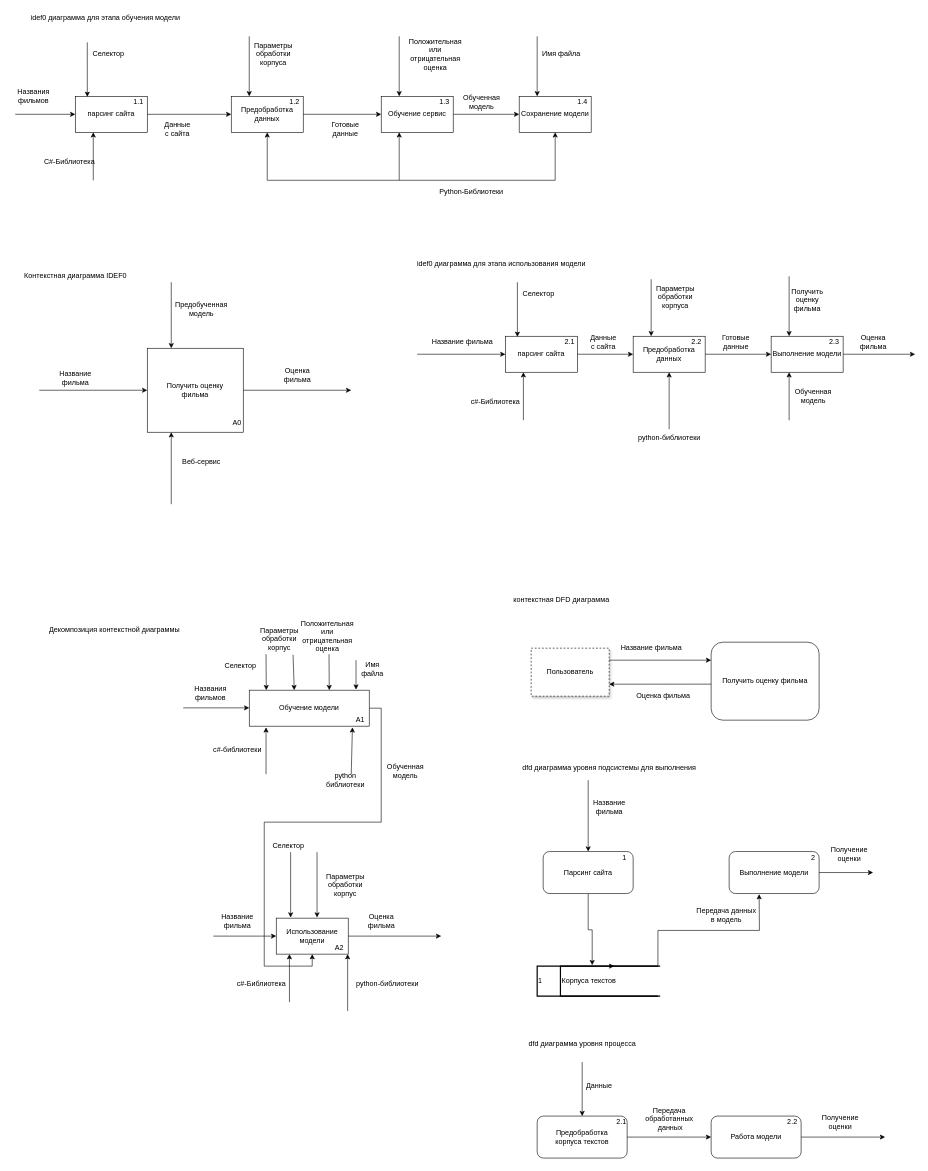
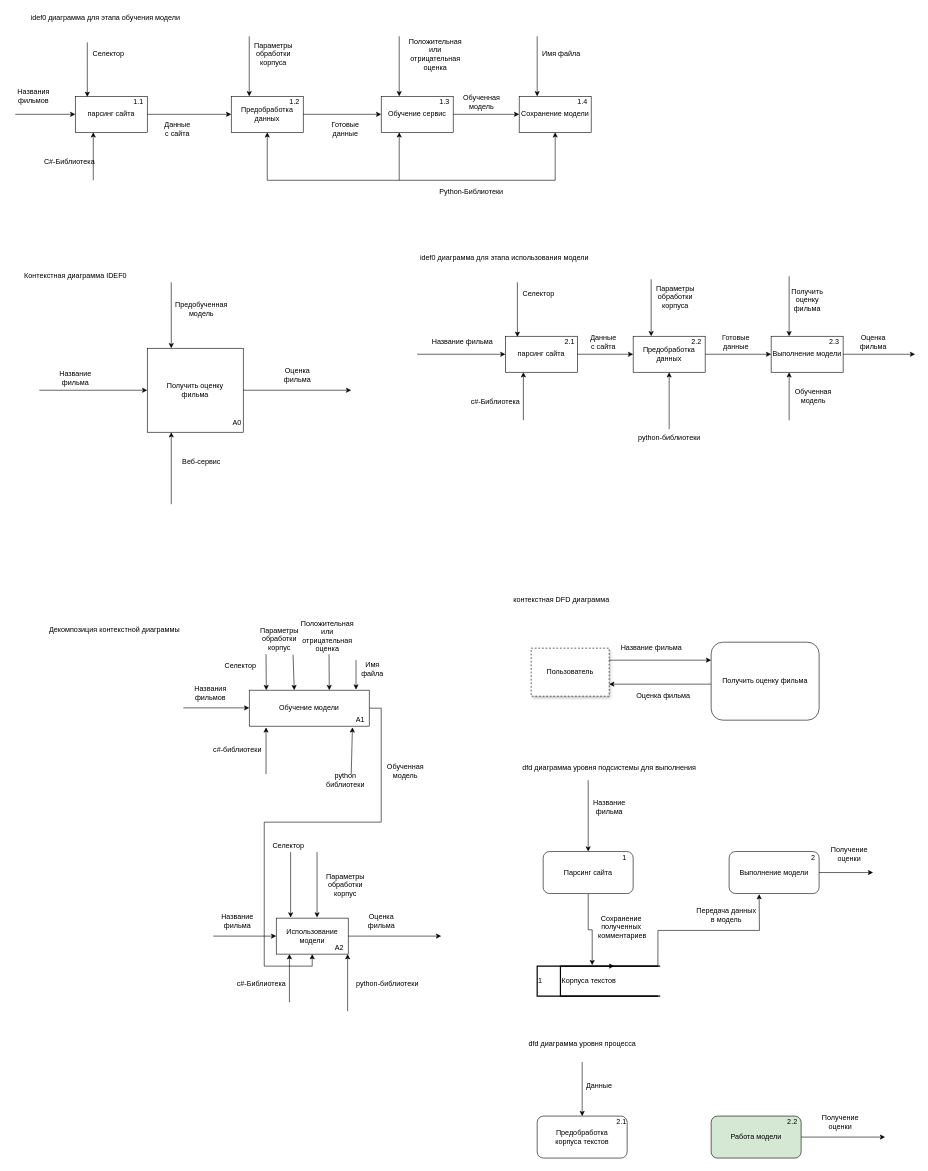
node "idef0 диаграмма для этапа использования модели": moved (501, 264) -> (504, 258)
node "Сохранение полученных комментариев": added
node "Передача обработанных данных": removed
edge "Предобработка корпуса текстов" -> "Работа модели": removed
node "Работа модели": fillcolor #ffffff -> #d5e8d4
